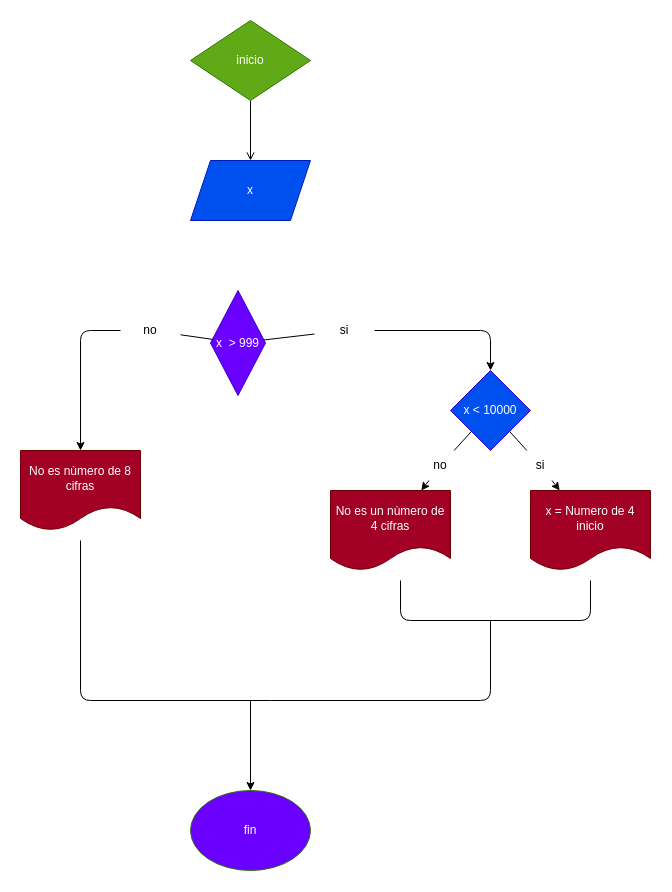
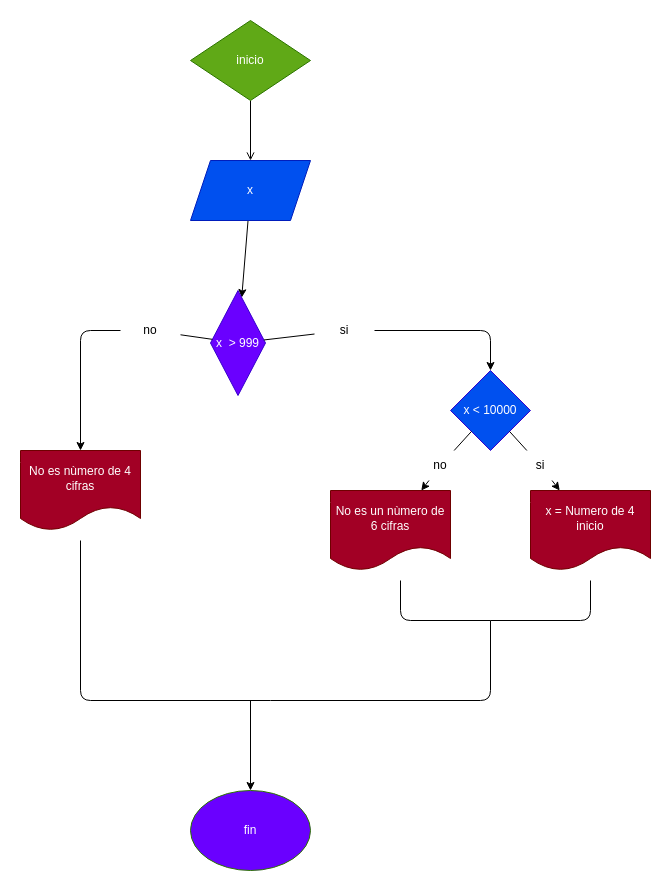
edge "x" -> "x > 999": added
node "No es nùmero de 8 cifras": label "No es nùmero de 8 cifras" -> "No es nùmero de 4 cifras"
node "No es un nùmero de 4 cifras": label "No es un nùmero de 4 cifras" -> "No es un nùmero de 6 cifras"
